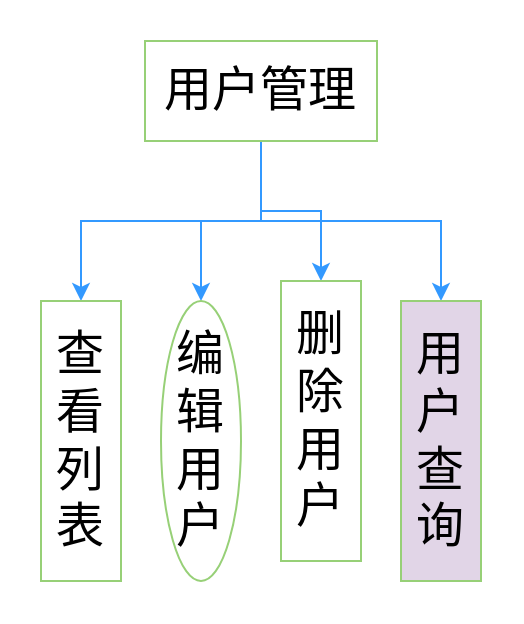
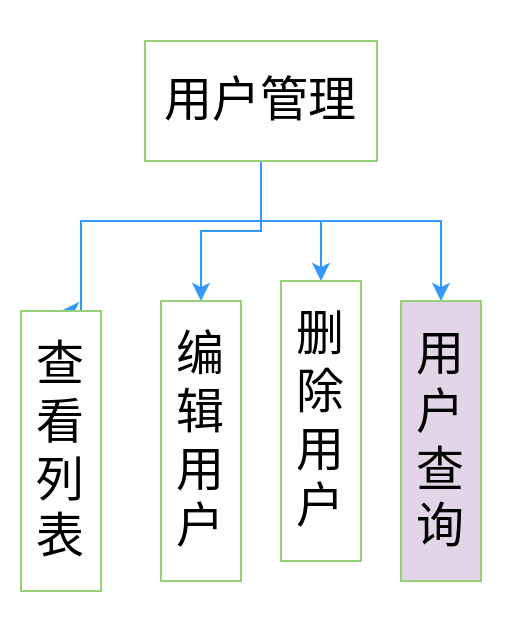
node "用户管理": size 232x100 -> 232x120
node "查看列表": moved (81, 441) -> (61, 451)
node "编辑用户": shape ellipse -> rectangle
